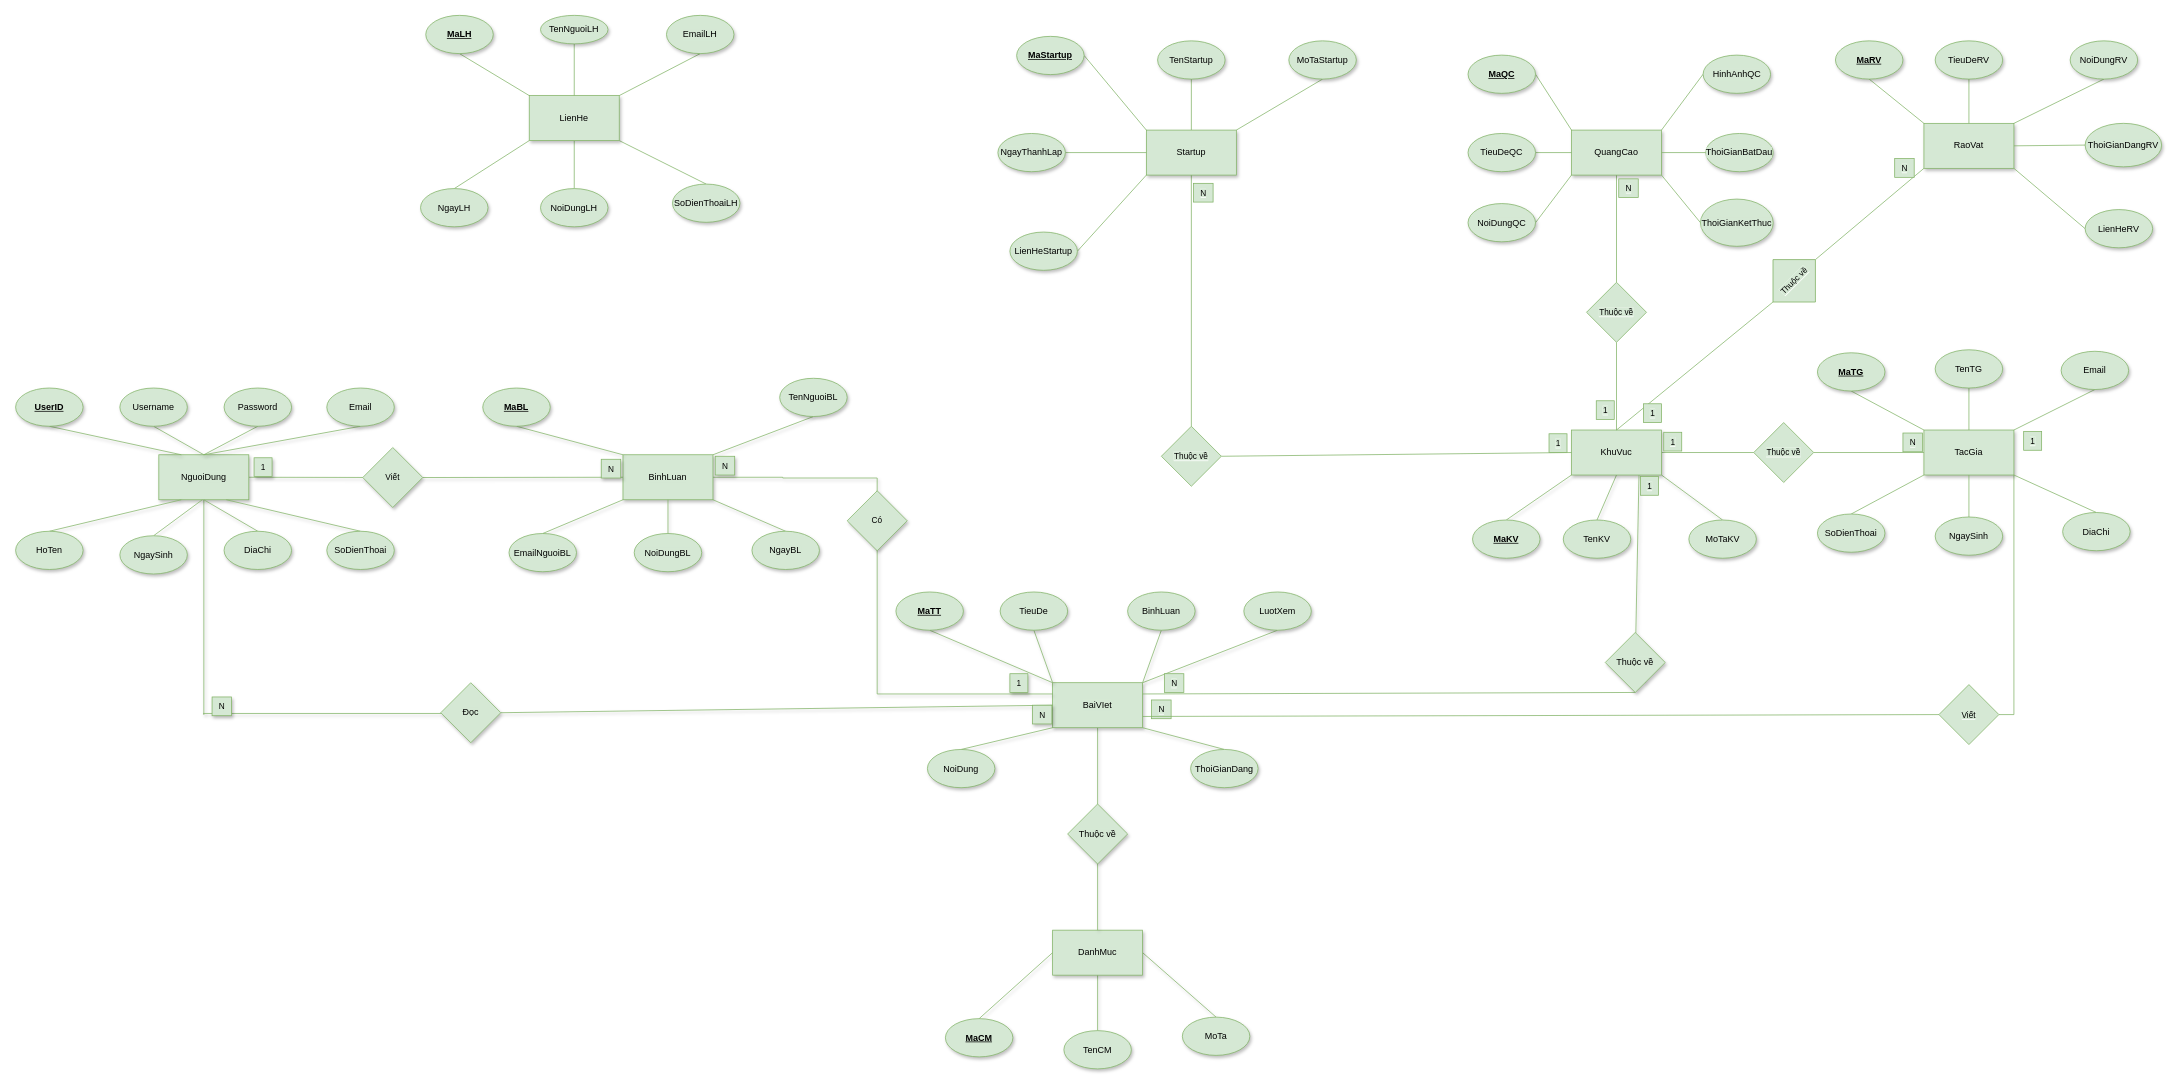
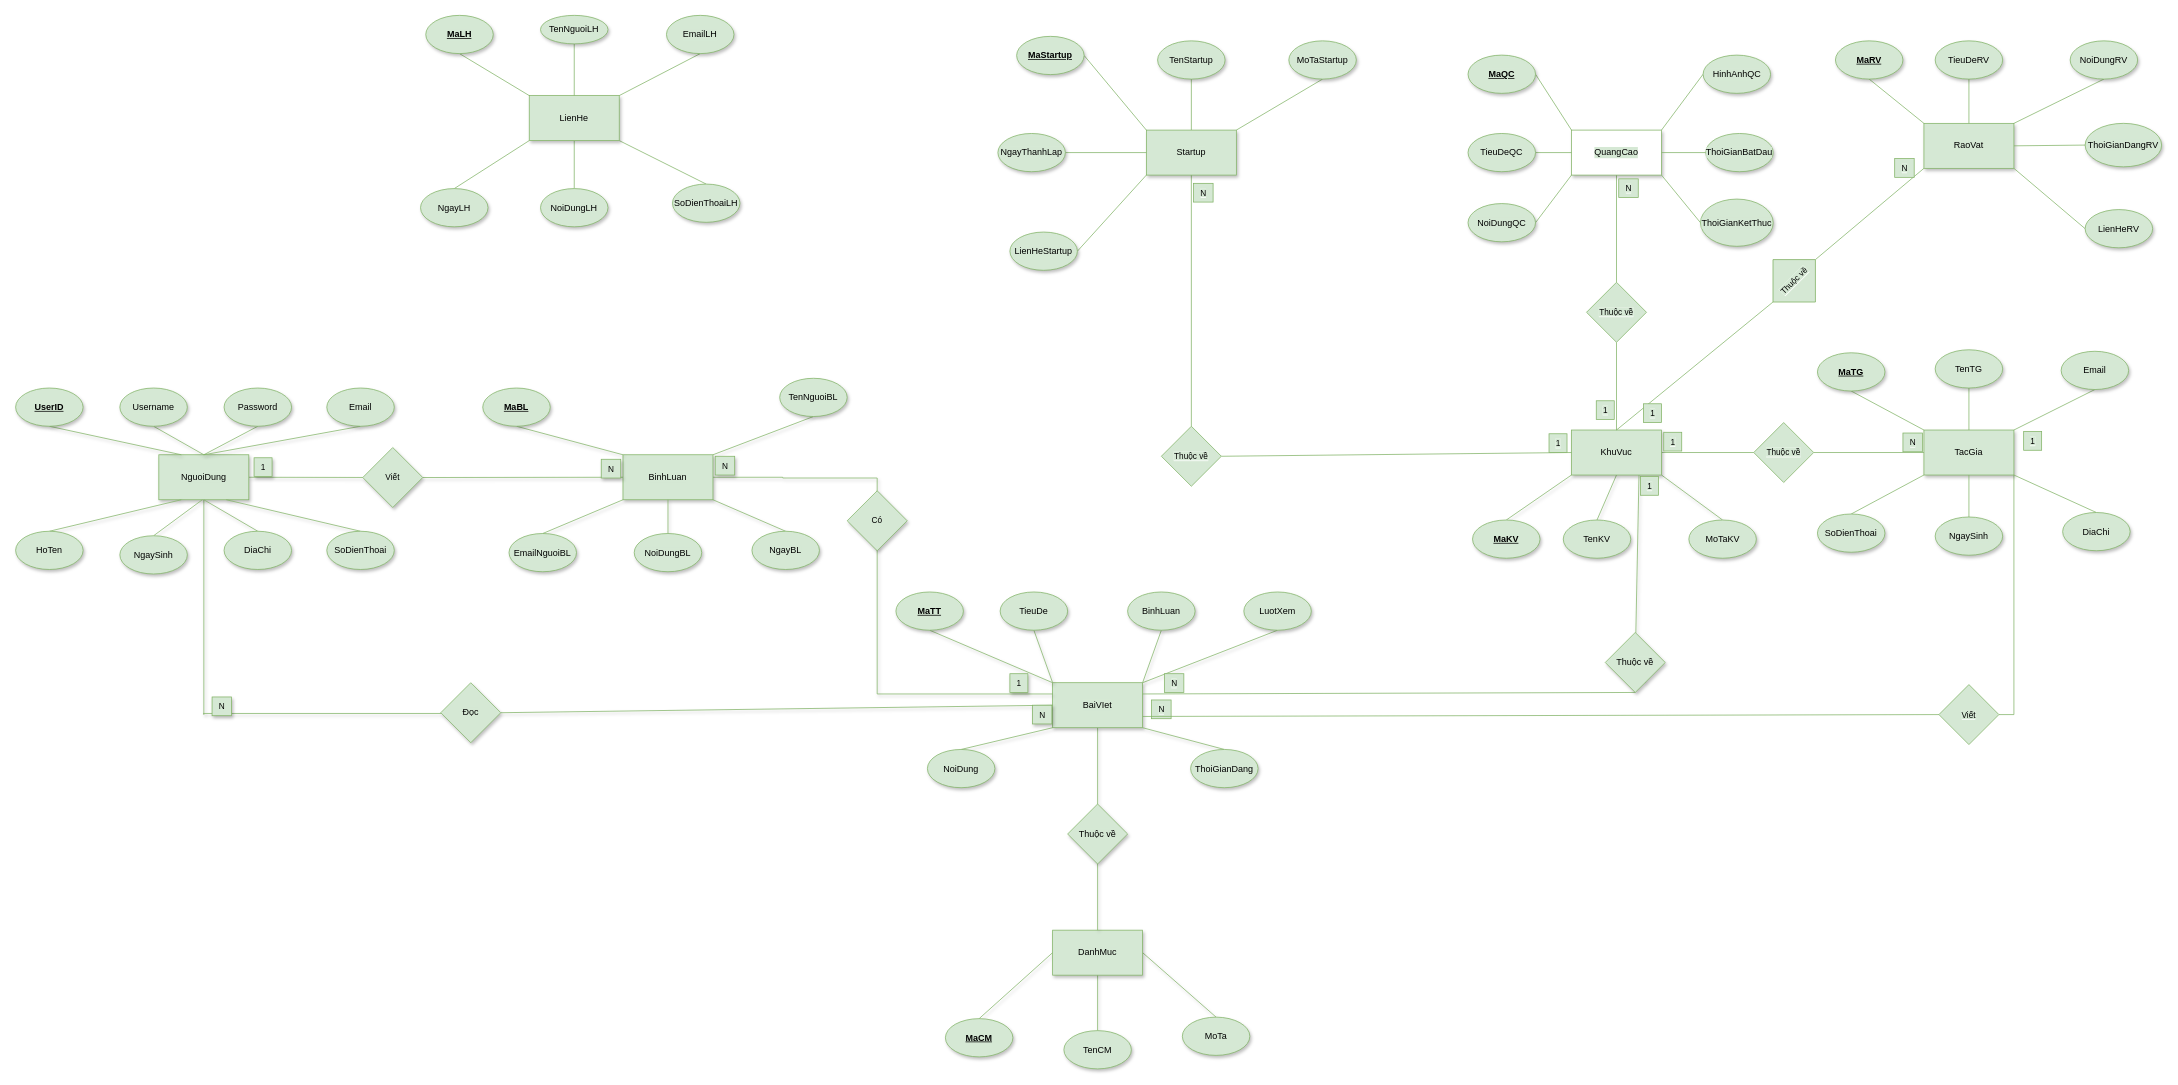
node "QuangCao": fillcolor #d5e8d4 -> #ffffff
